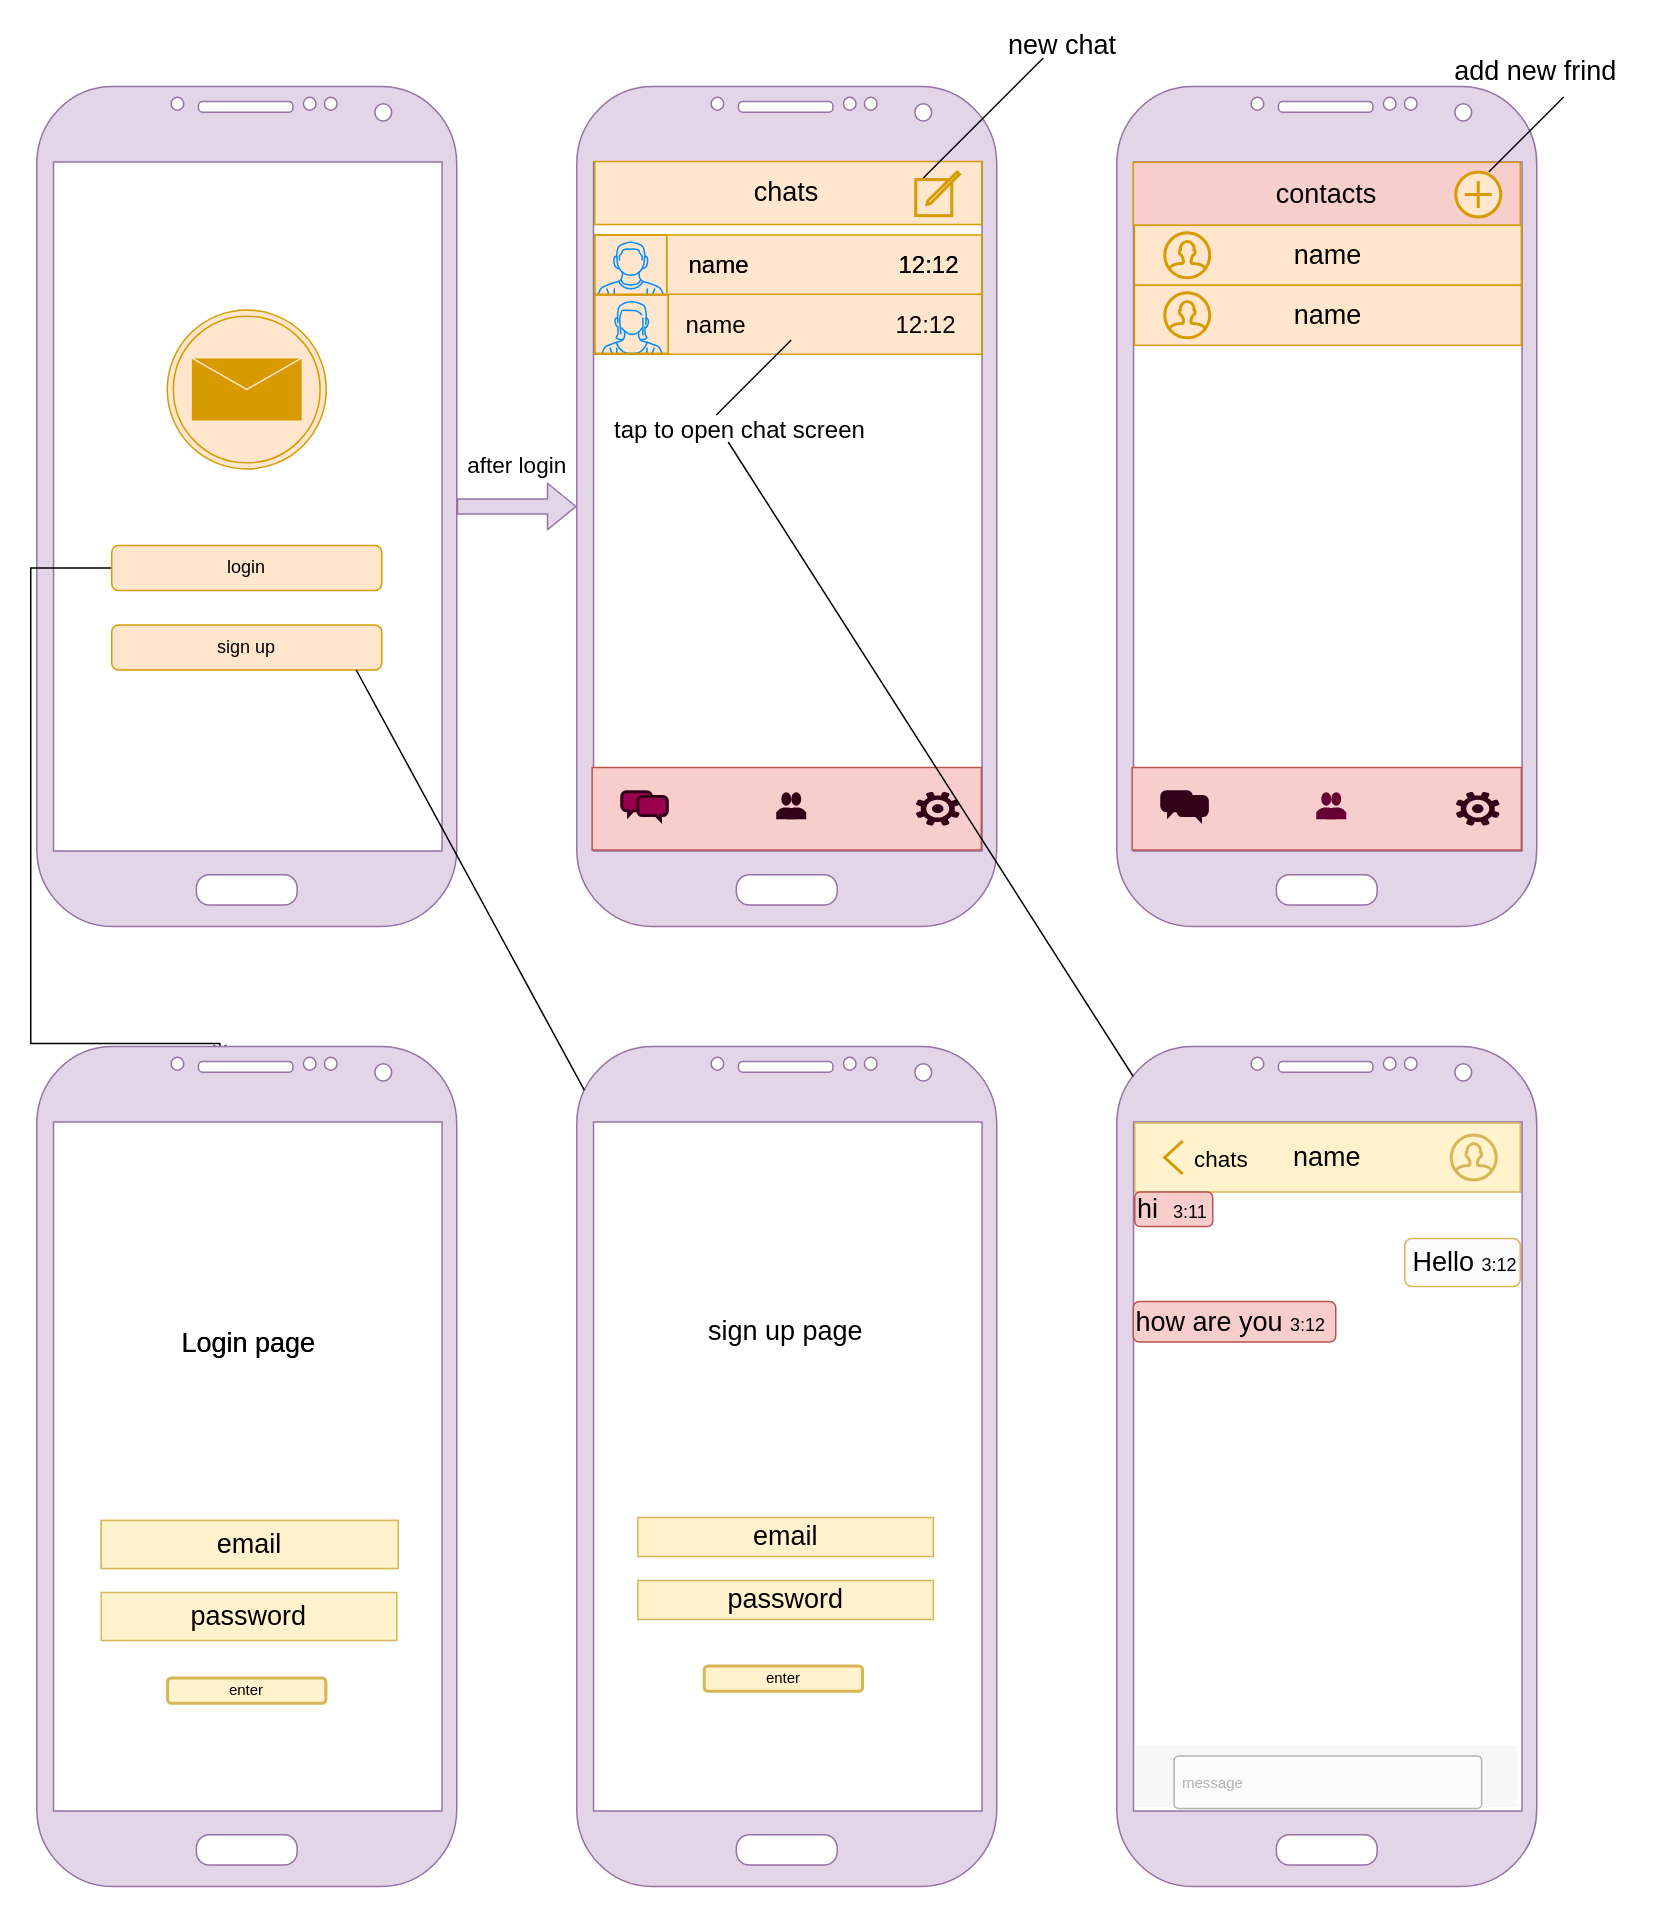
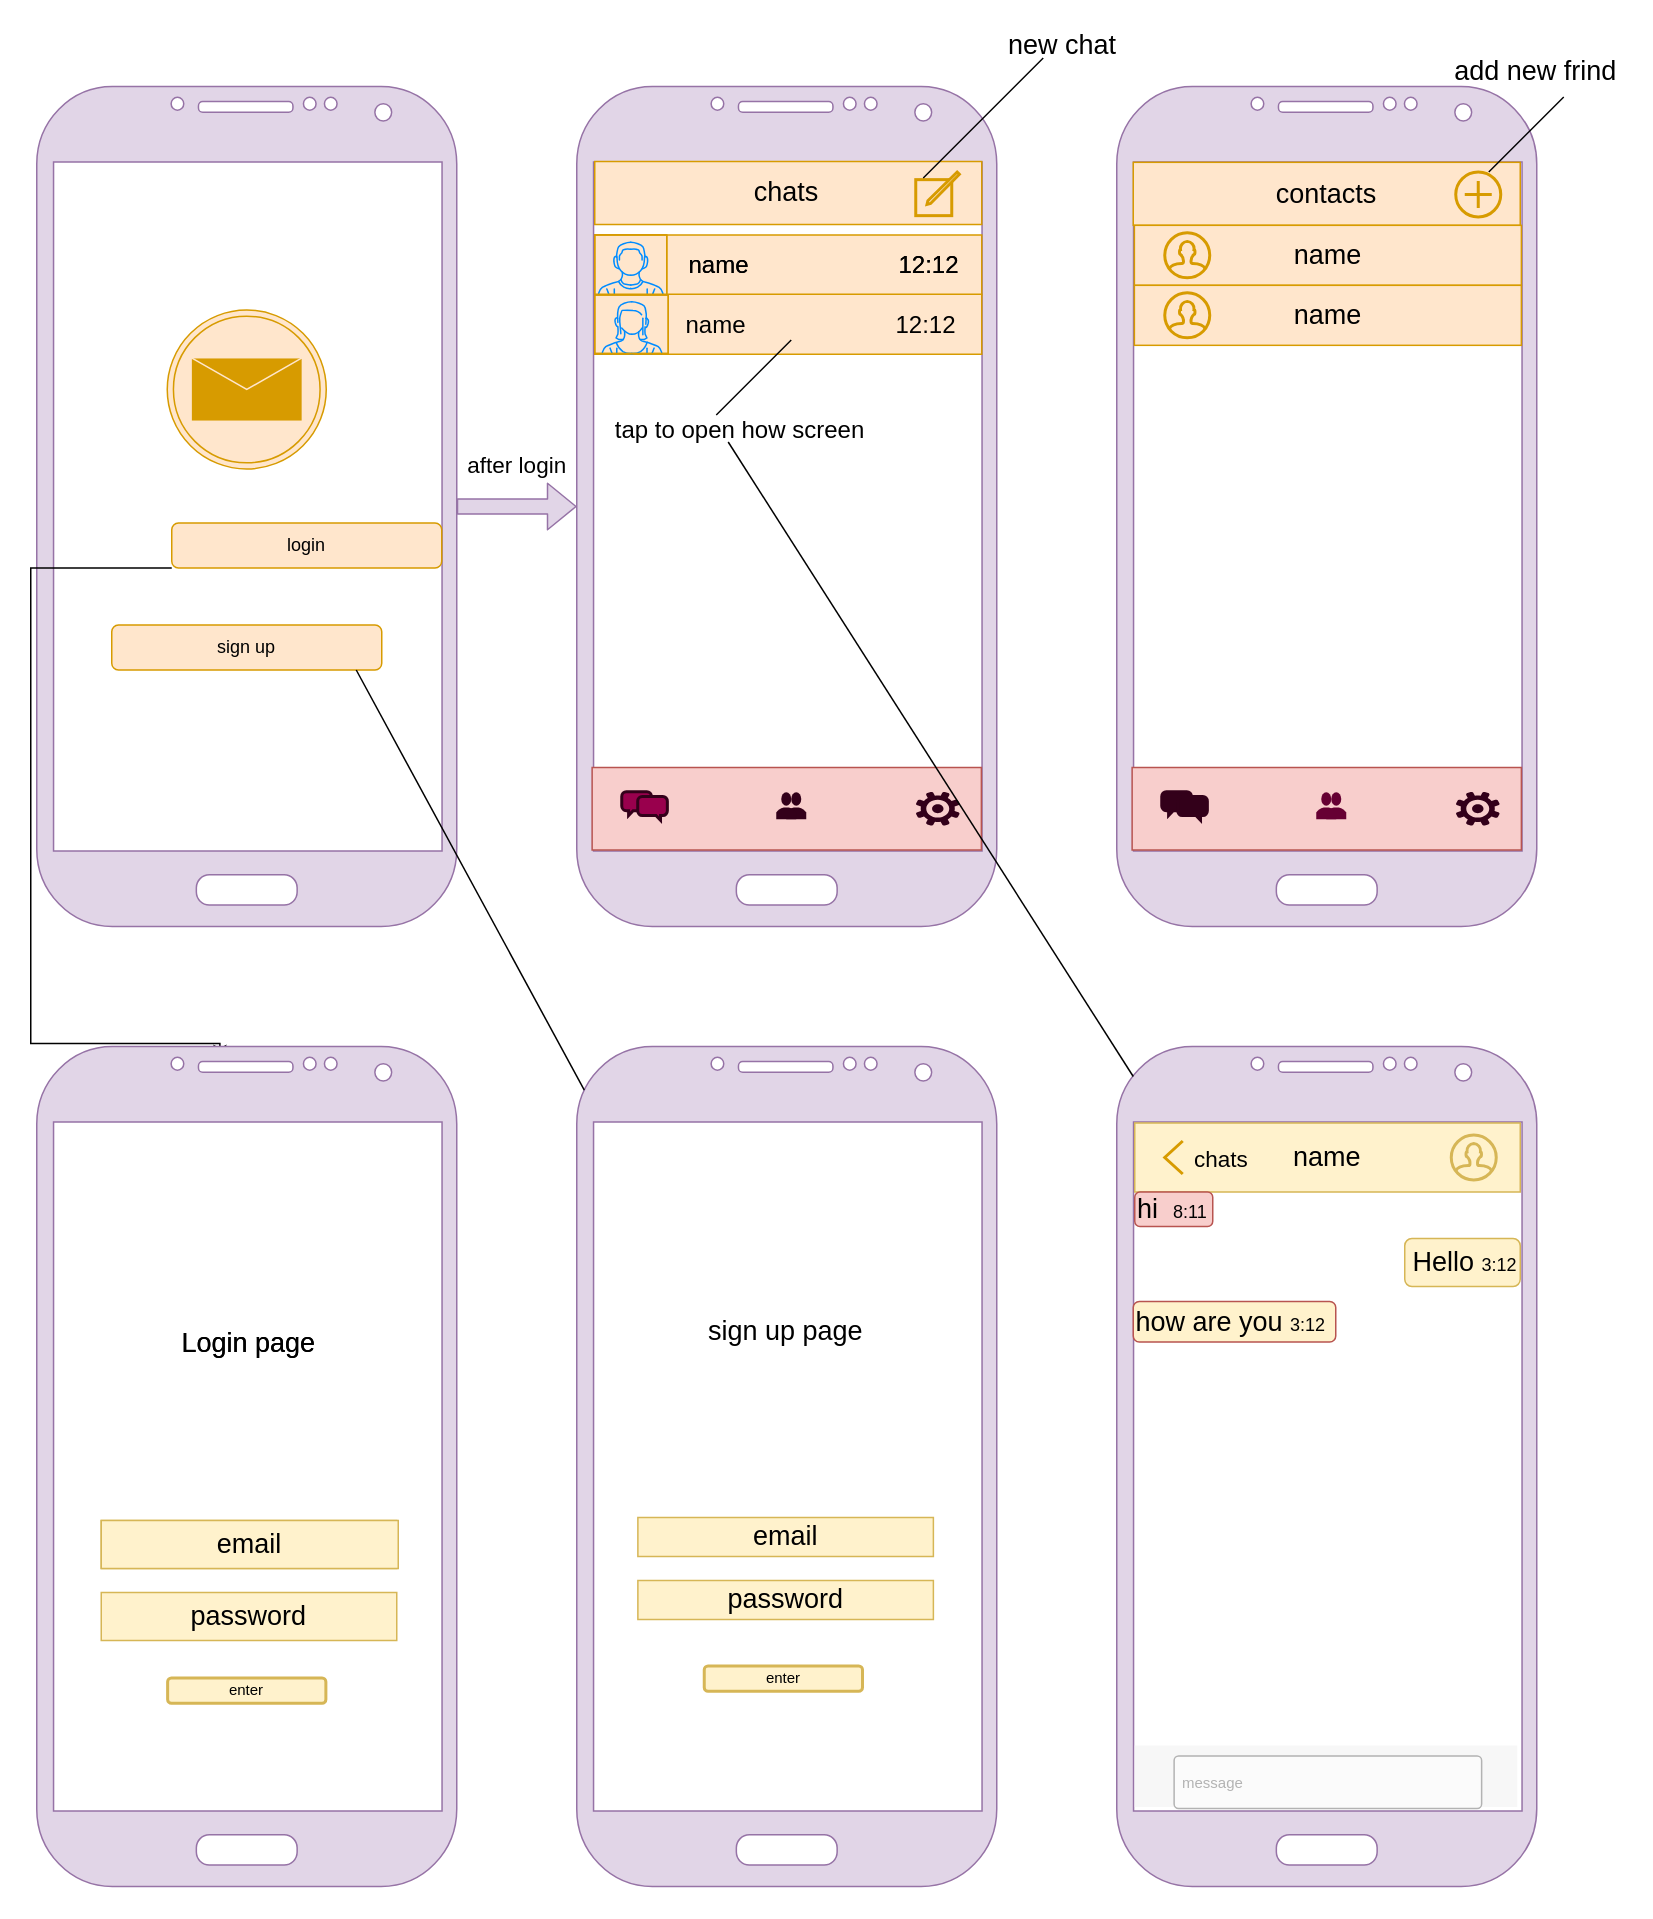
node "contacts": fillcolor #f8cecc -> #ffe6cc
node "tap to open chat screen": label "tap to open chat screen" -> "tap to open how screen"
node "login": moved (247, 568) -> (307, 545)
node "hi 3:11": label "hi 3:11" -> "hi 8:11"
node "Hello 3:12": fillcolor #fbfbfb -> #fff2cc
node "how are you 3:12": fillcolor #f8cecc -> #fff2cc
